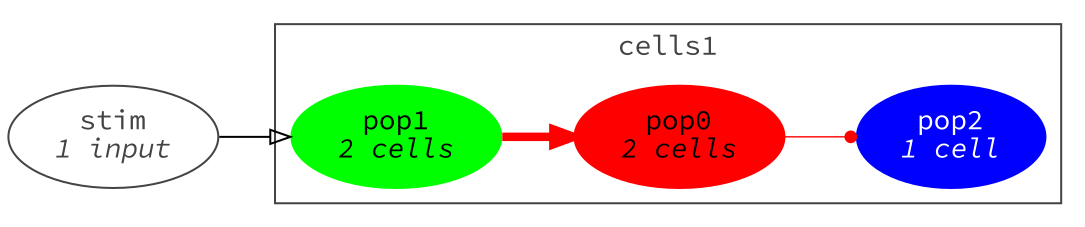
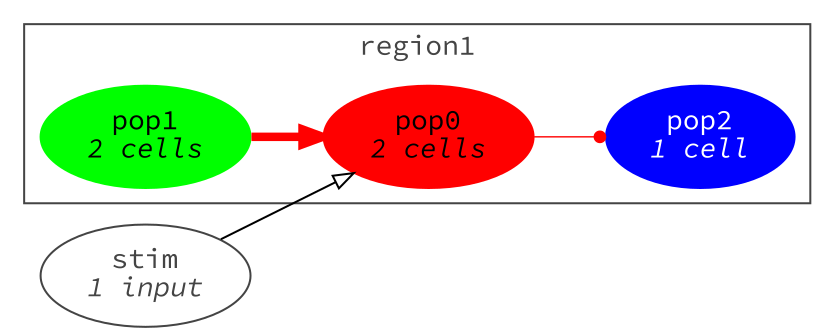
cluster "cells1": label "cells1" -> "region1"
edge "stim" -> "pop1": now "stim" -> "pop0"
